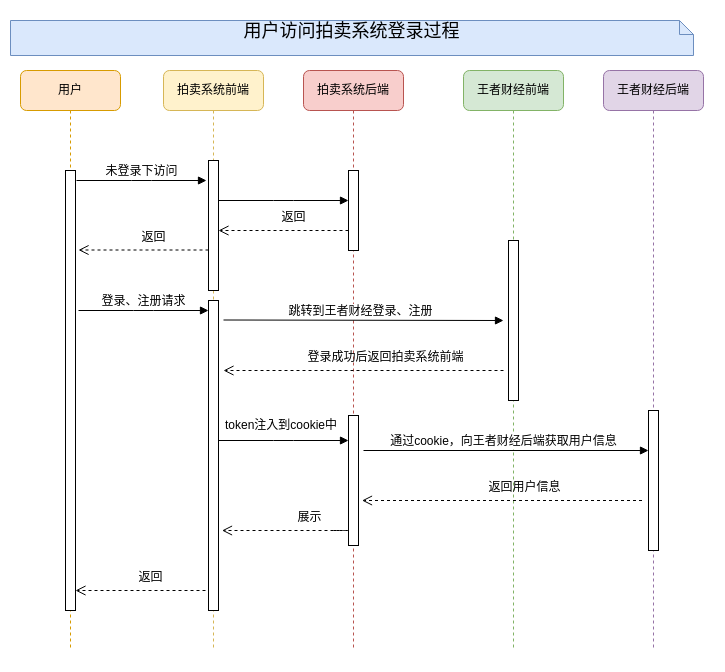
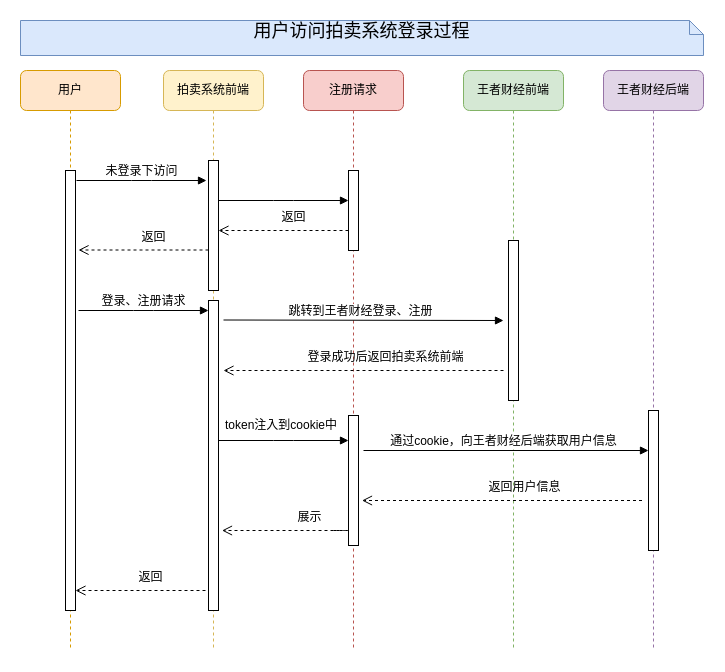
node "用户访问拍卖系统登录过程": moved (352, 38) -> (362, 38)
node "拍卖系统后端": label "拍卖系统后端" -> "注册请求"
